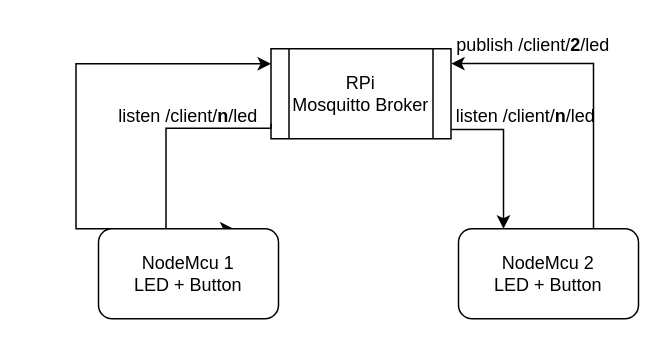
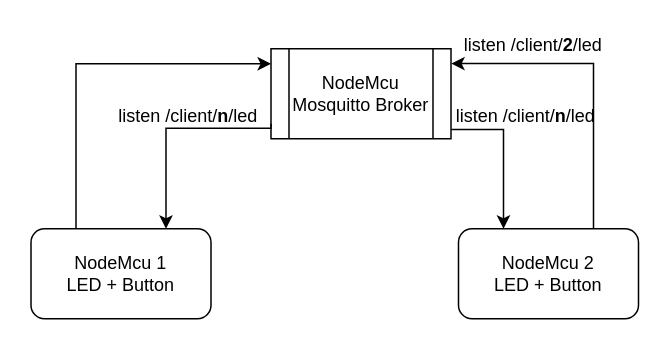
node "publish /client/2/led": label "publish /client/2/led" -> "listen /client/2/led"
node "RPi Mosquitto Broker": label "RPi Mosquitto Broker" -> "NodeMcu Mosquitto Broker"
node "NodeMcu 1 LED + Button": moved (188, 274) -> (121, 274)
